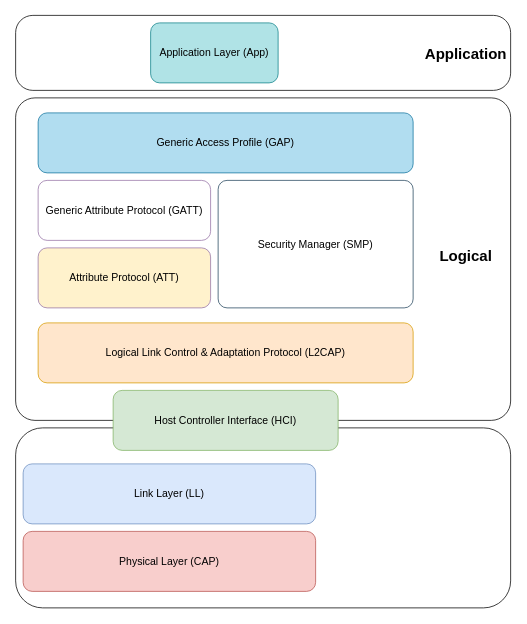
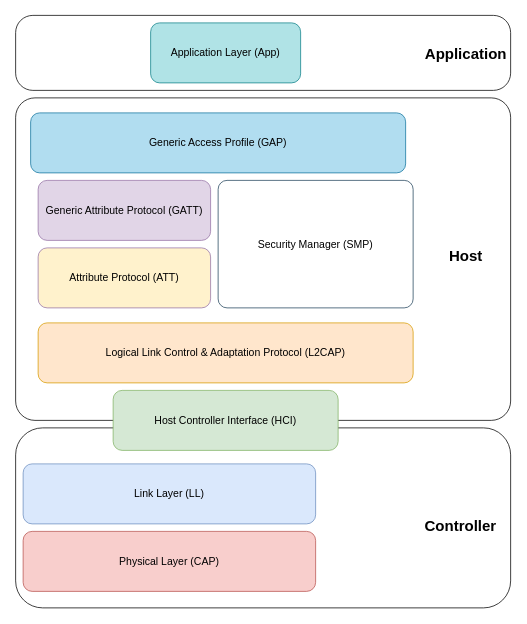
node "Application Layer (App)": size 128x60 -> 150x60
node "Generic Access Profile (GAP)": moved (225, 143) -> (218, 143)
node "Generic Attribute Protocol (GATT)": fillcolor #ffffff -> #e1d5e7
node "Logical": label "Logical" -> "Host"
node "Controller": added
